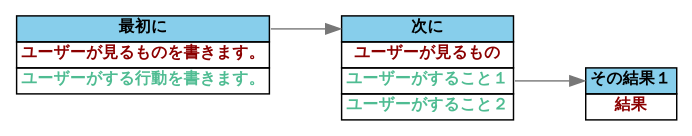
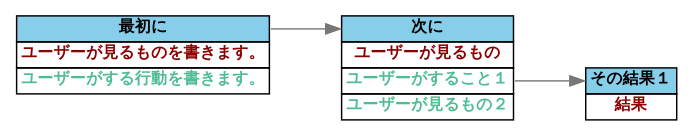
node "次に": text "ユーザーがすること２" -> "ユーザーが見るもの２"
